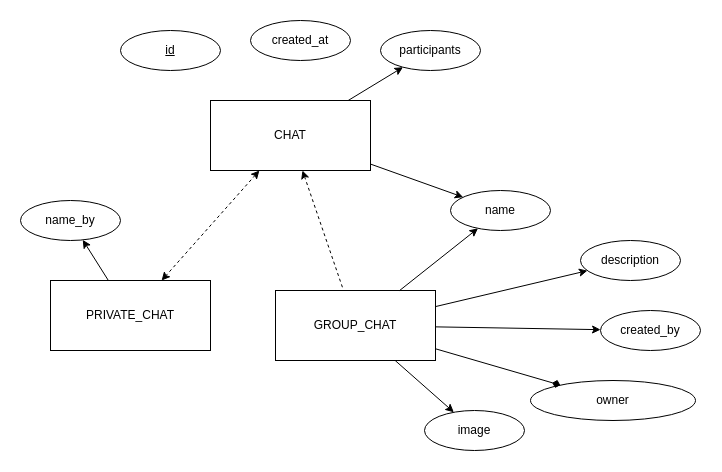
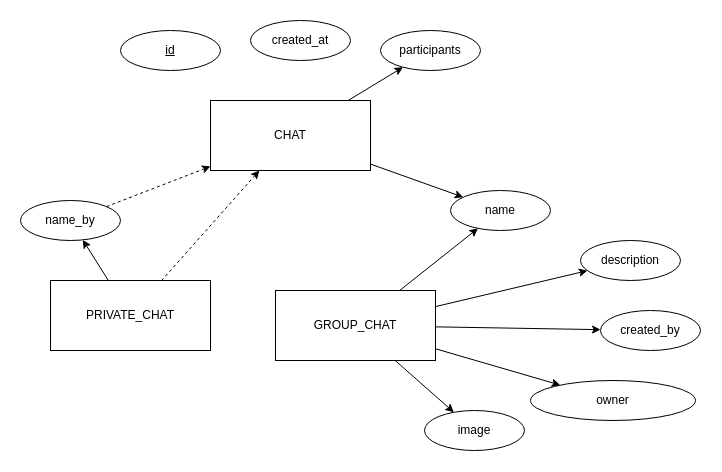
edge "GROUP_CHAT" -> "CHAT": now "name_by" -> "CHAT"
edge "CHAT" -- "PRIVATE_CHAT": arrowhead classic -> none
edge "GROUP_CHAT" -> "owner": arrowhead diamond -> classic
